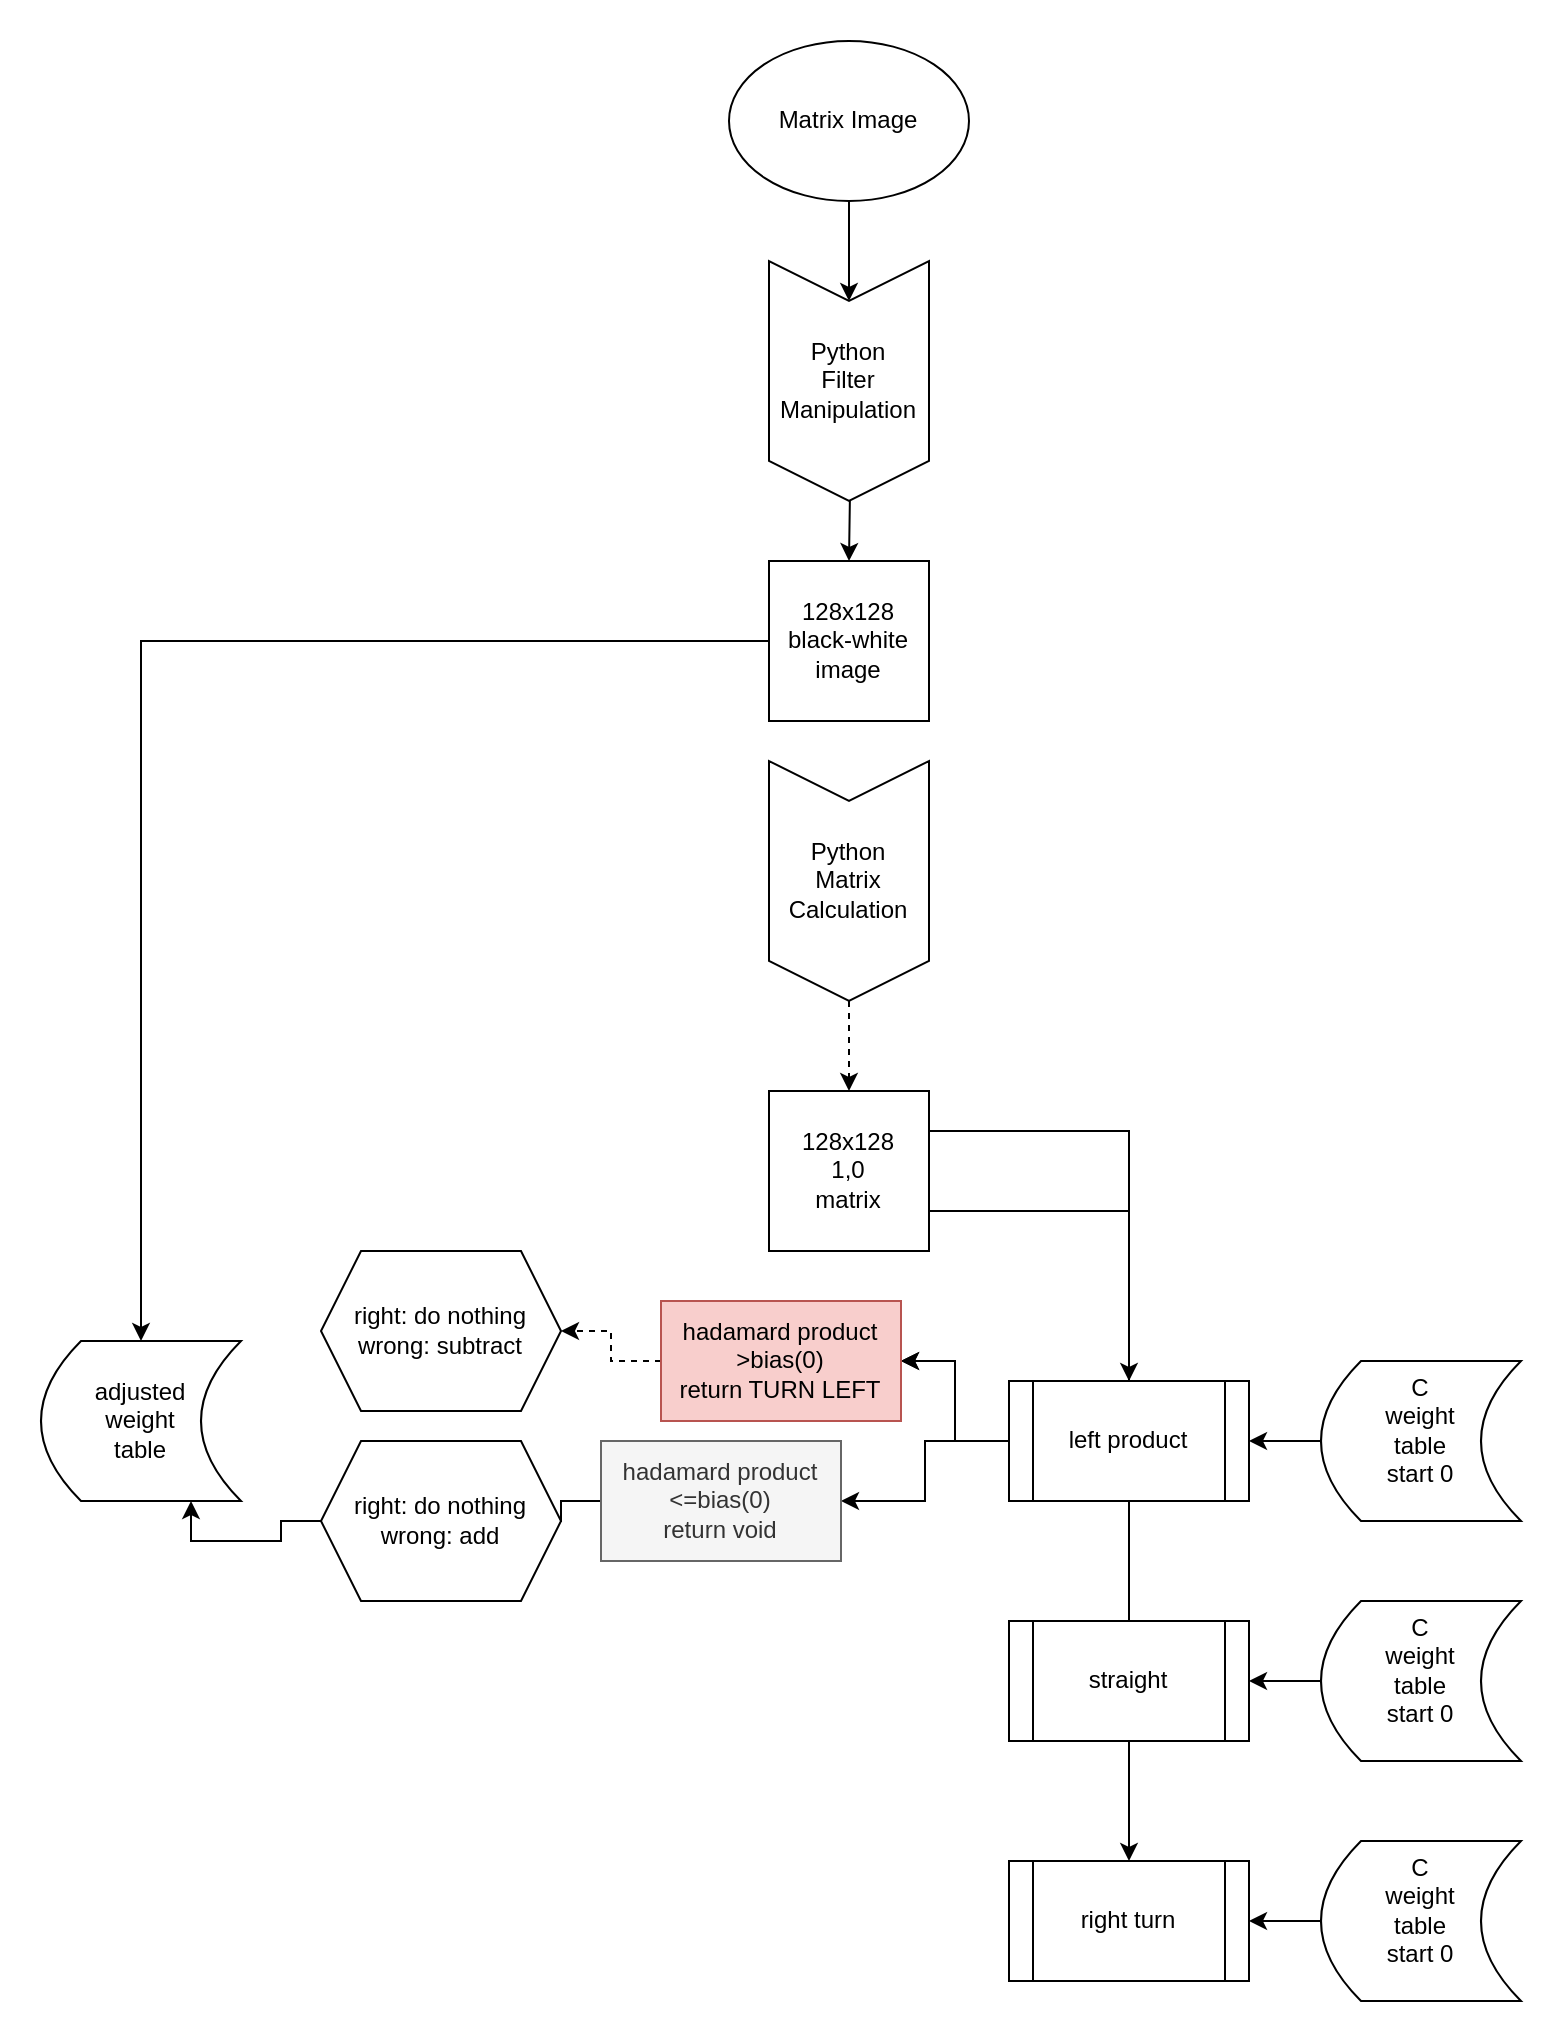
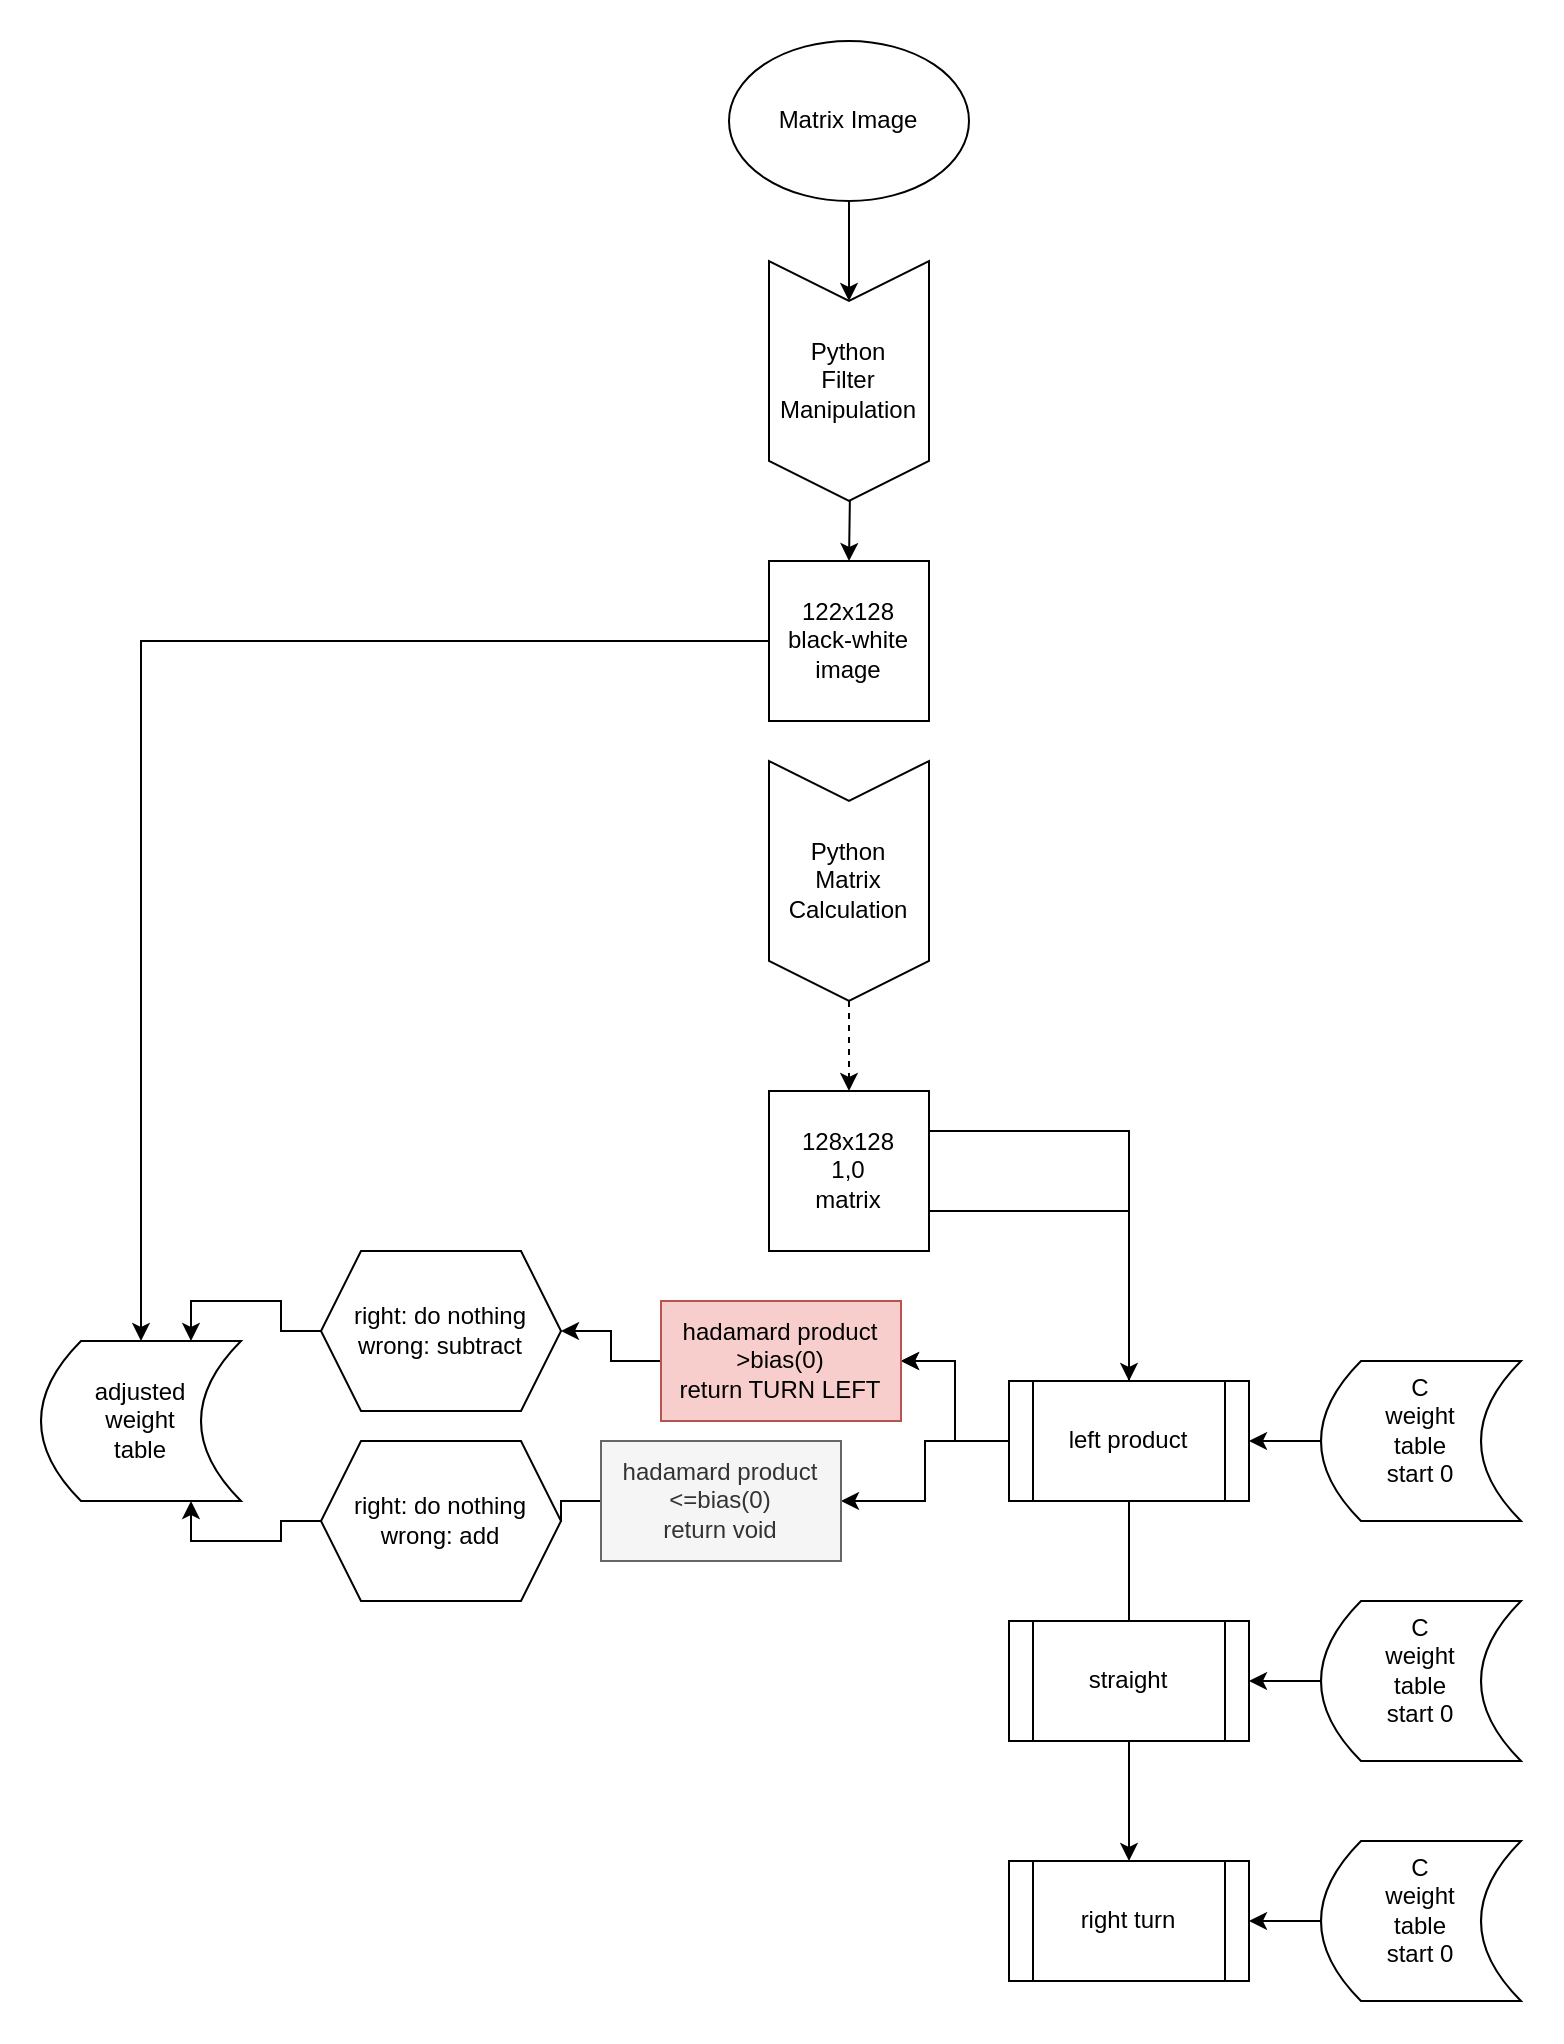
node "128x128 black-white image": label "128x128 black-white image" -> "122x128 black-white image"
edge "right: do nothing wrong: subtract" -> "adjusted weight table": added
edge "hadamard product >bias(0) return TURN LEFT" -> "right: do nothing wrong: subtract": style dashed -> solid
